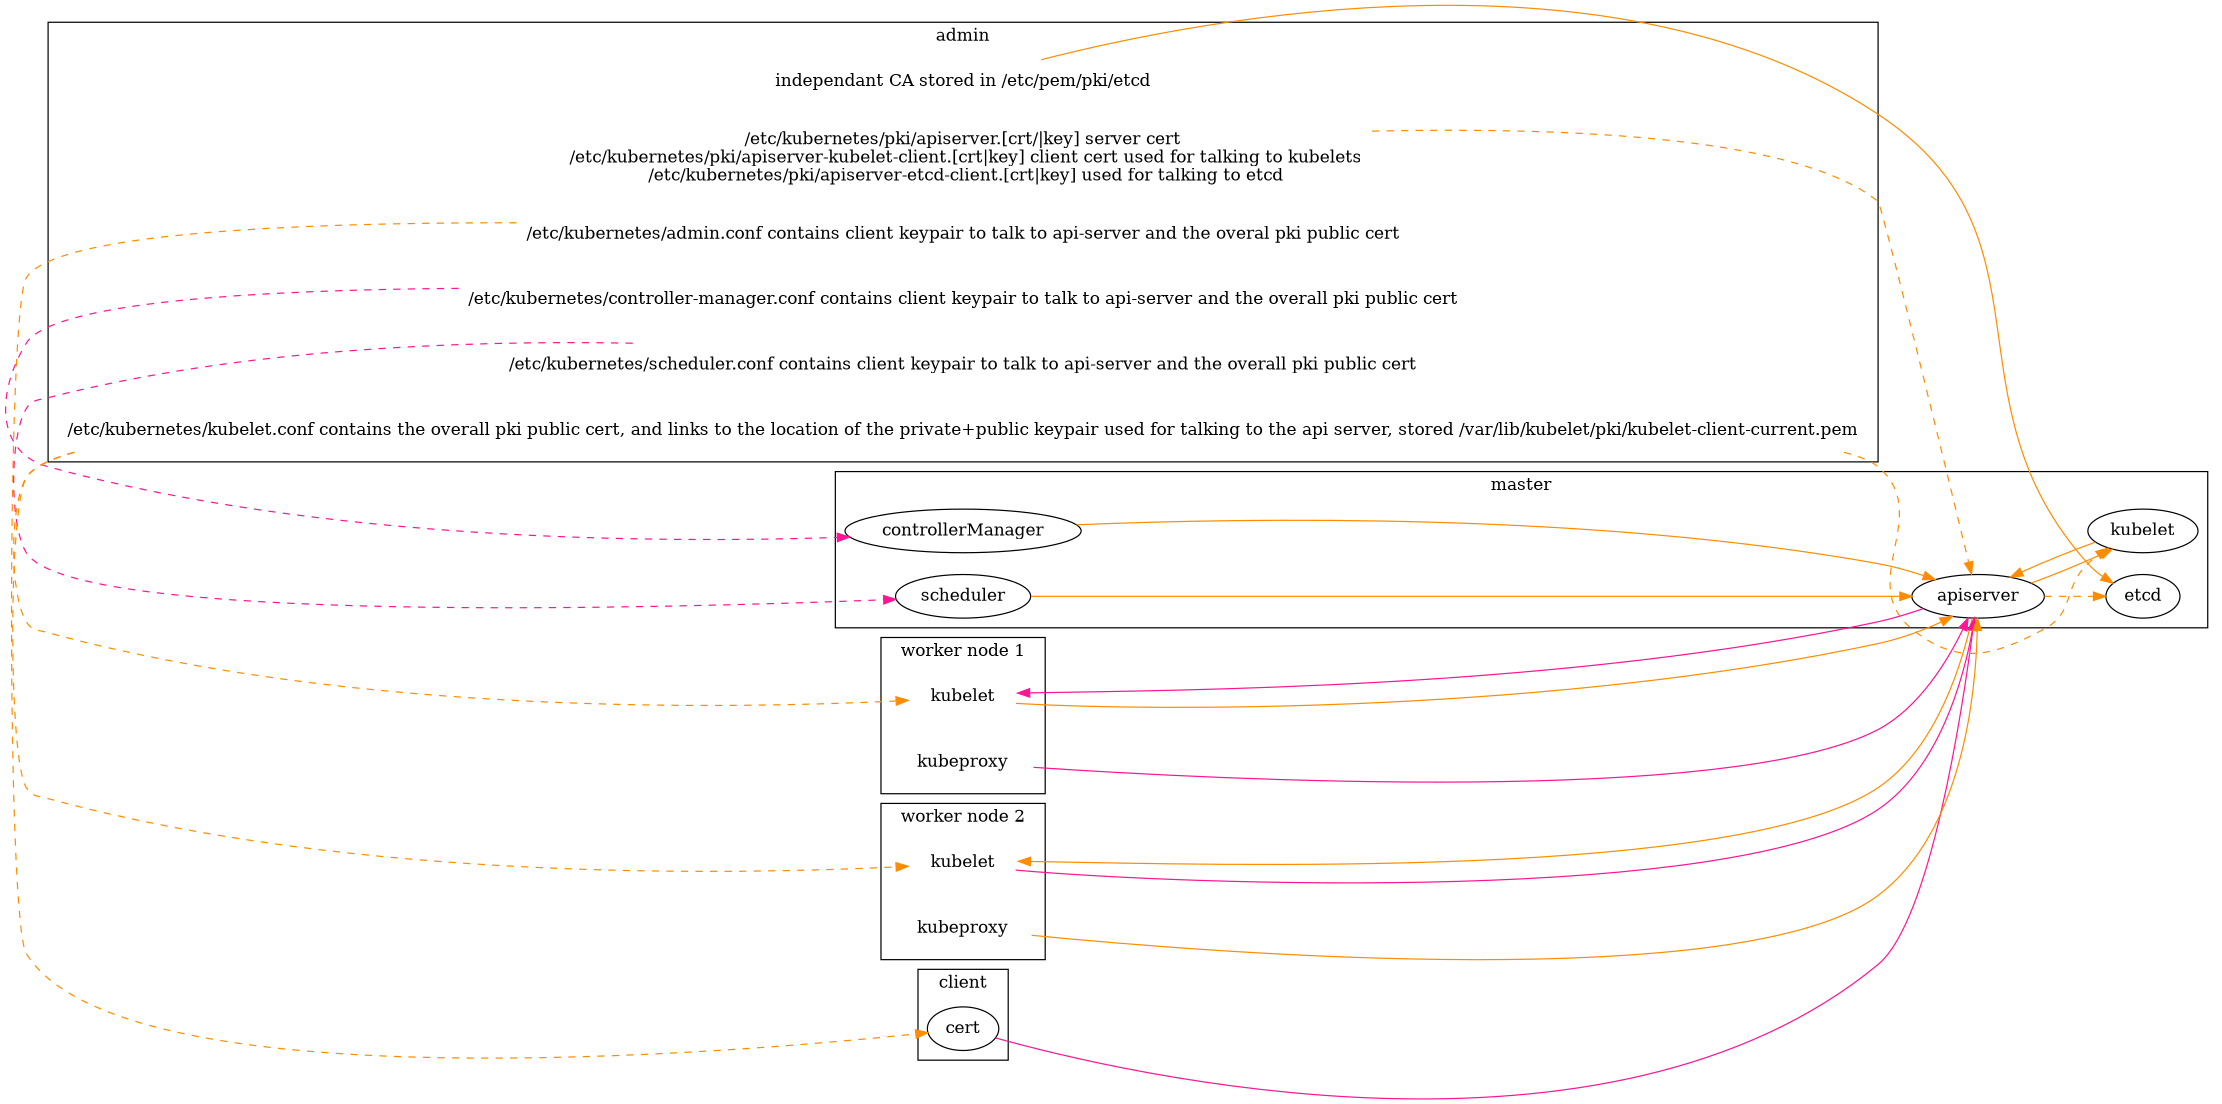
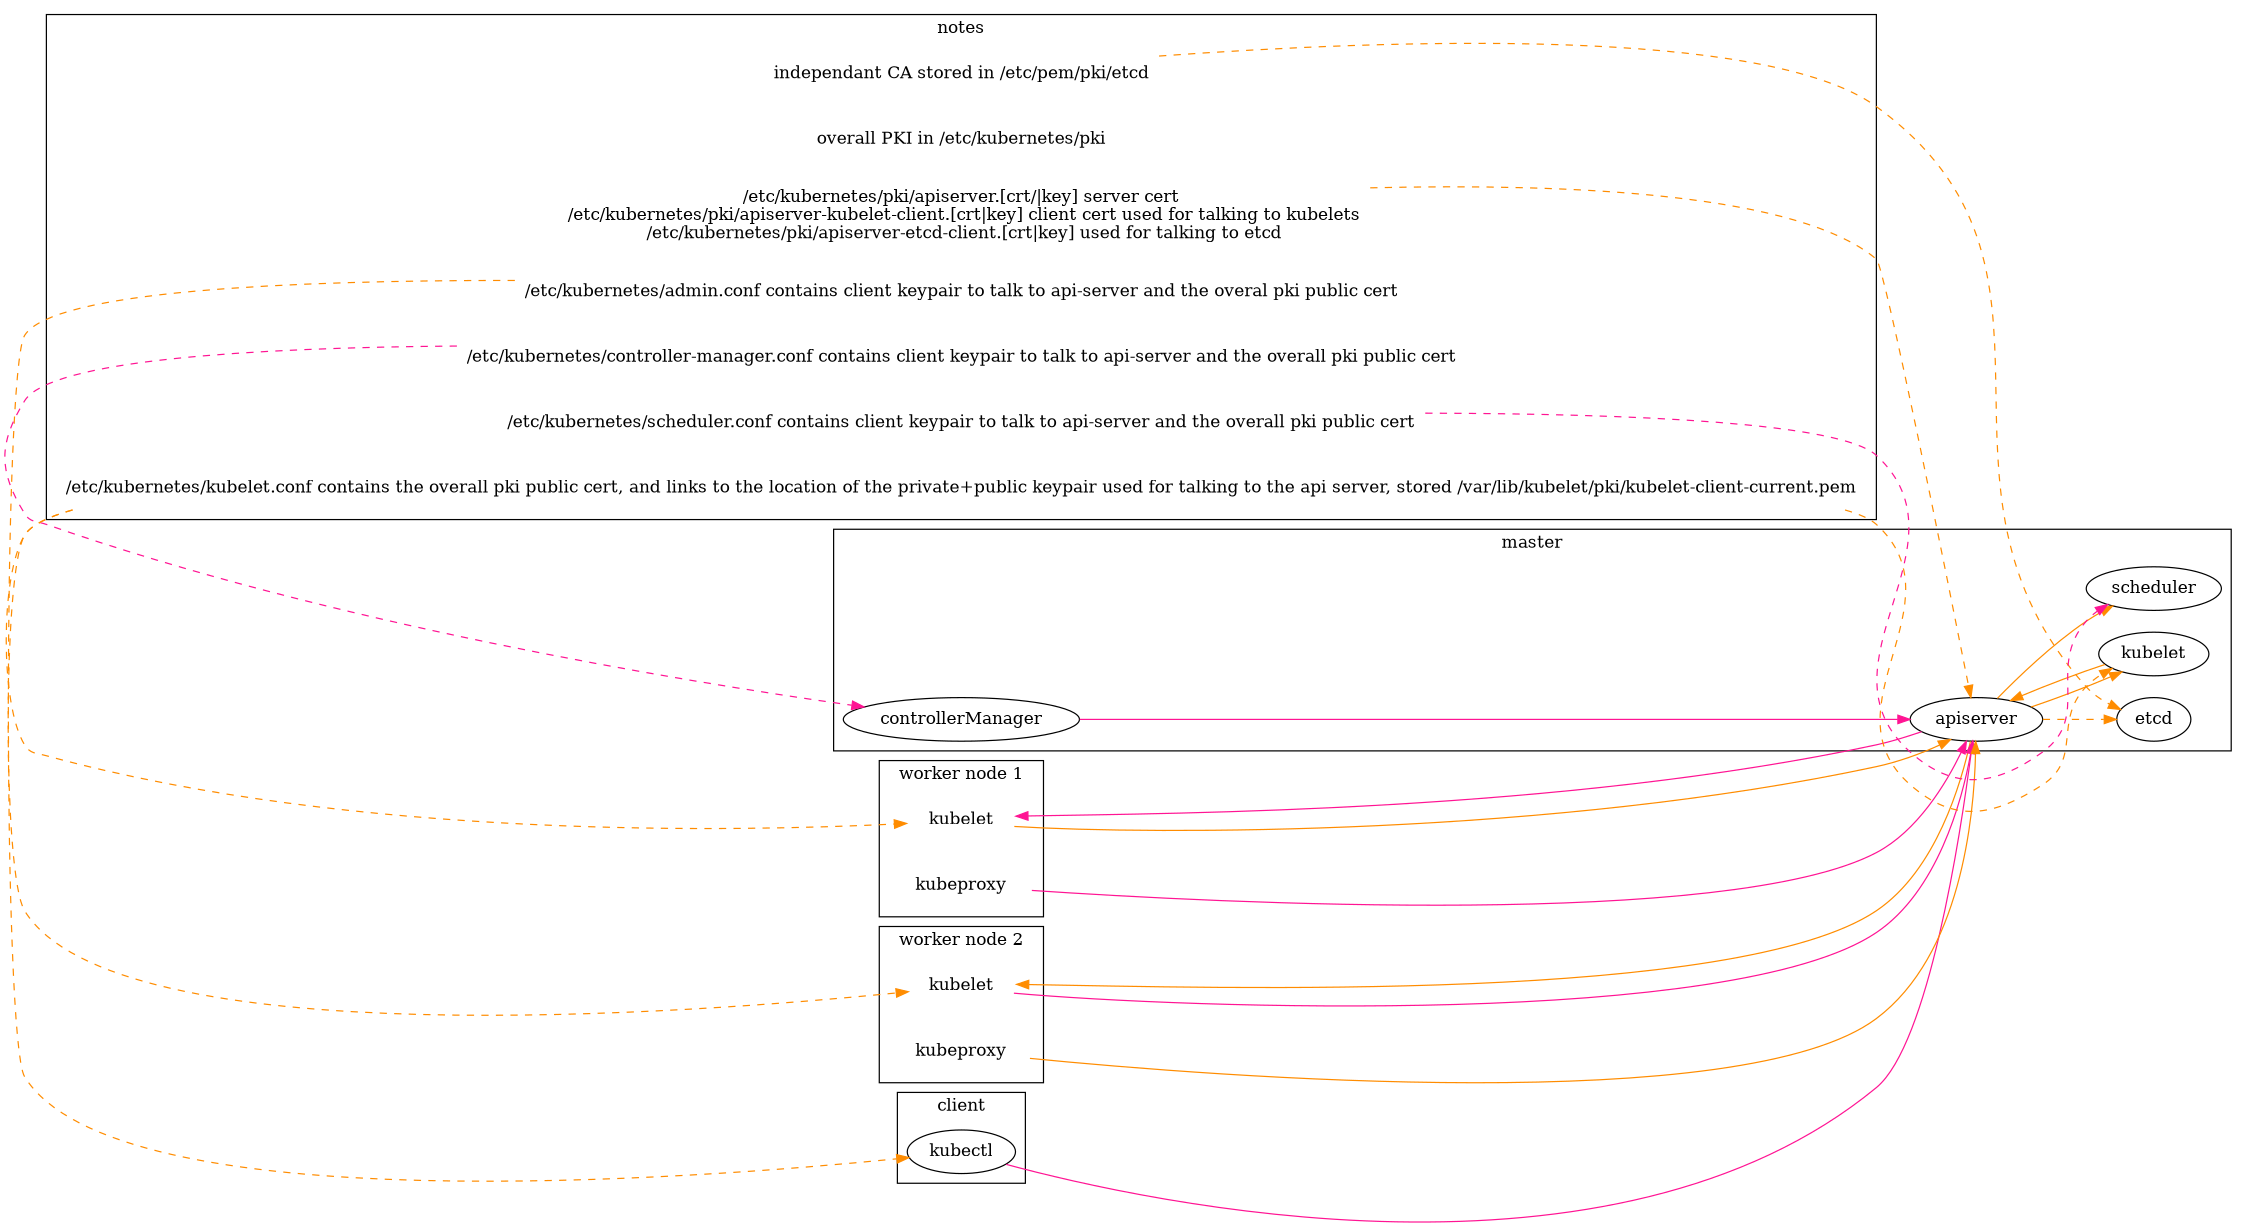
cluster "admin": label "admin" -> "notes"
edge "independant CA stored in /etc/pem/pki/etcd" -> "etcd": style solid -> dashed
node "overall PKI in /etc/kubernetes/pki": added
edge "controllerManager" -> "apiserver": color darkorange -> deeppink
edge "scheduler" -> "apiserver": reversed
node "cert": label "cert" -> "kubectl"
